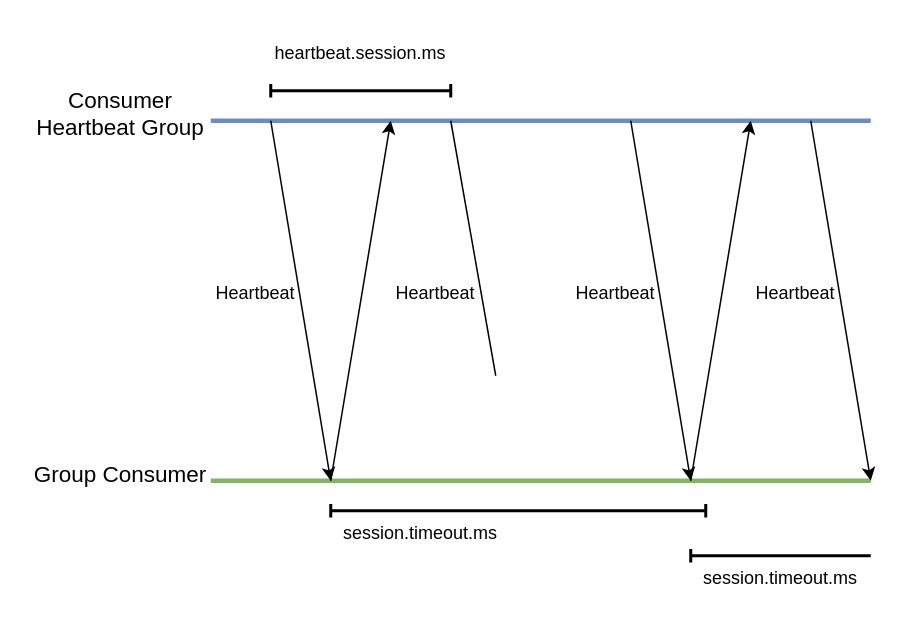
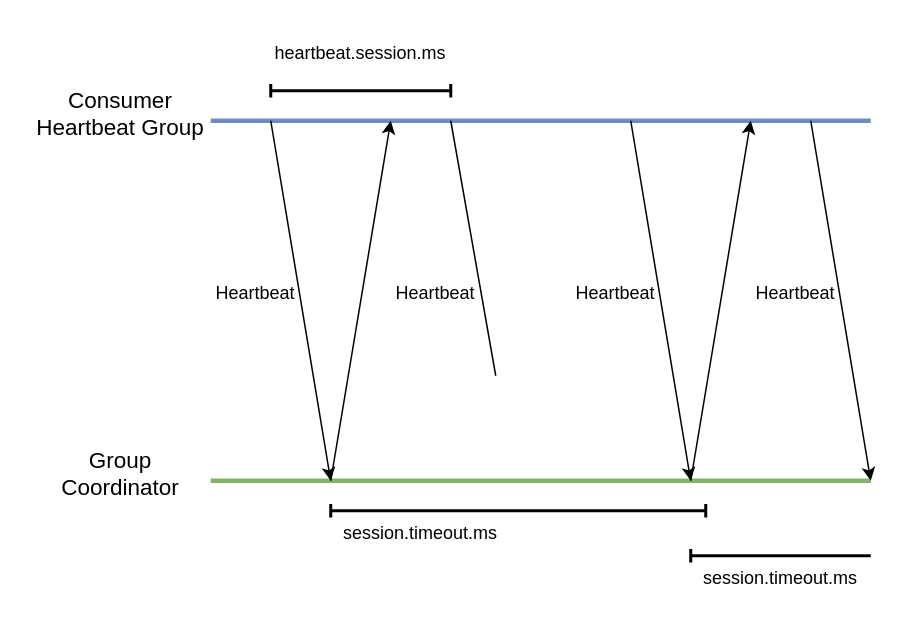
node "Group Consumer": label "Group Consumer" -> "Group Coordinator"
